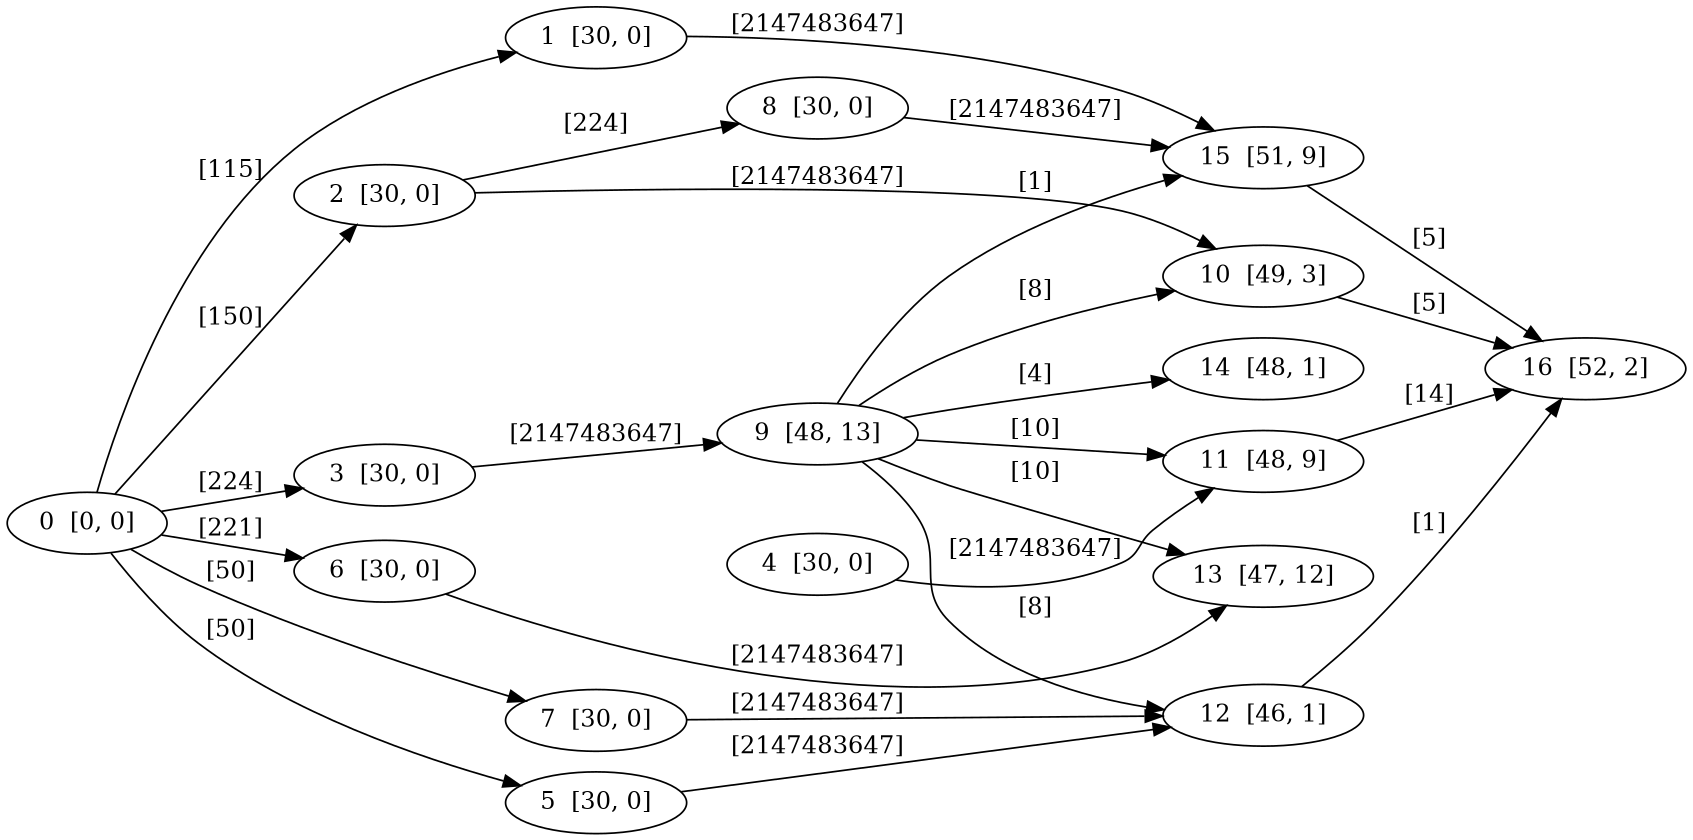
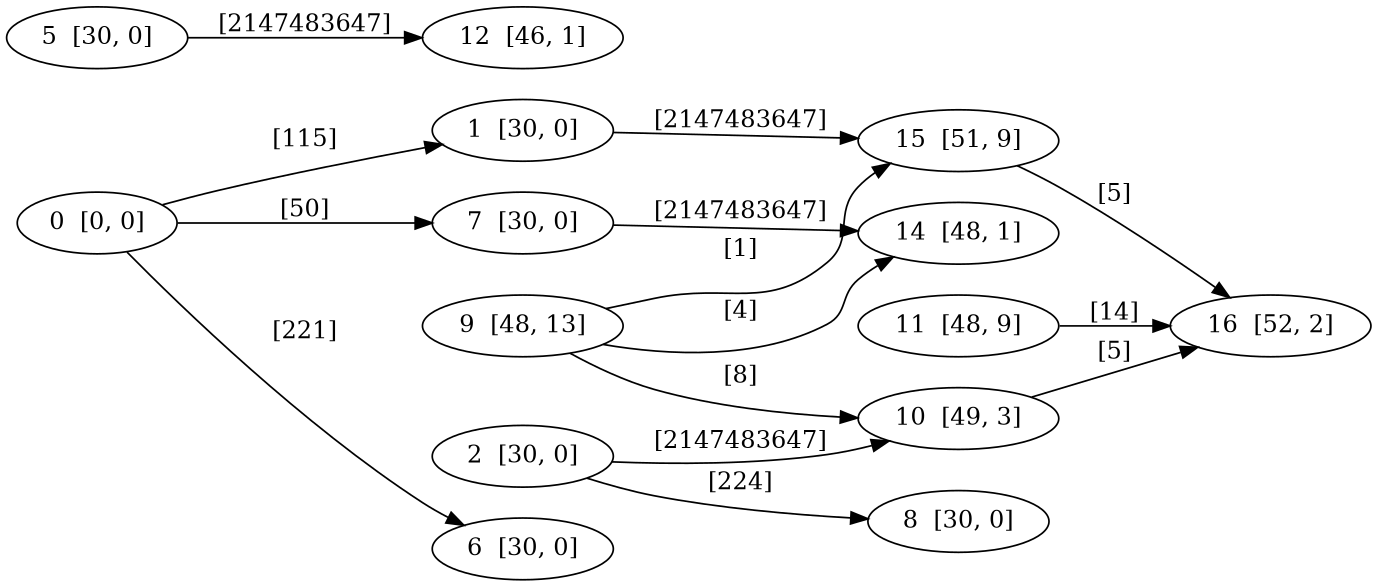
edge "8  [30, 0]" -> "15  [51, 9]": removed, label "[2147483647]"
edge "0  [0, 0]" -> "2  [30, 0]": removed, label "[150]"
edge "9  [48, 13]" -> "11  [48, 9]": removed, label "[10]"
node "3  [30, 0]": removed
edge "12  [46, 1]" -> "16  [52, 2]": removed, label "[1]"
node "4  [30, 0]": removed
node "13  [47, 12]": removed
edge "9  [48, 13]" -> "12  [46, 1]": removed, label "[8]"
edge "0  [0, 0]" -> "5  [30, 0]": removed, label "[50]"
edge "7  [30, 0]" -> "12  [46, 1]": now "7  [30, 0]" -> "14  [48, 1]"
